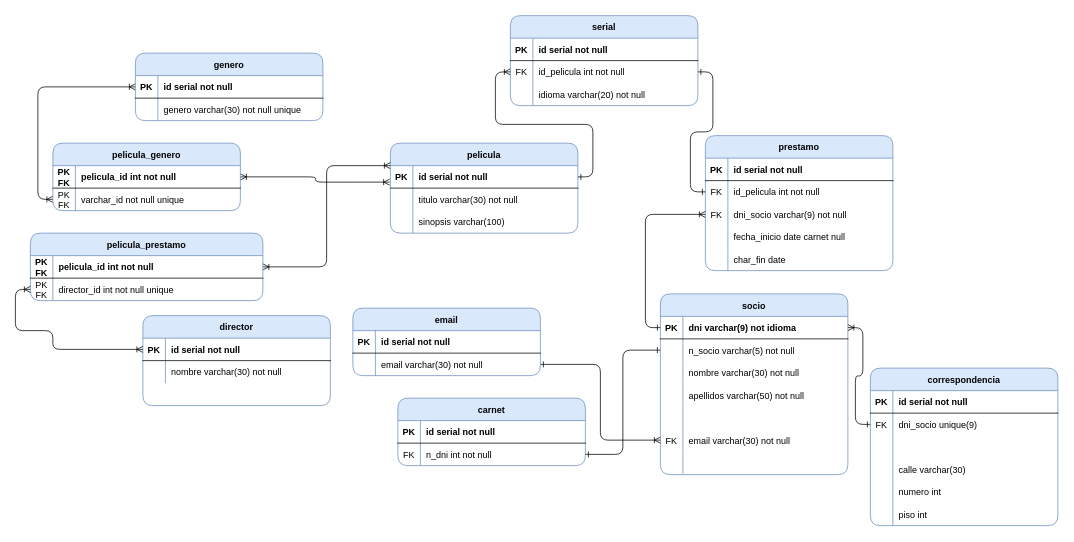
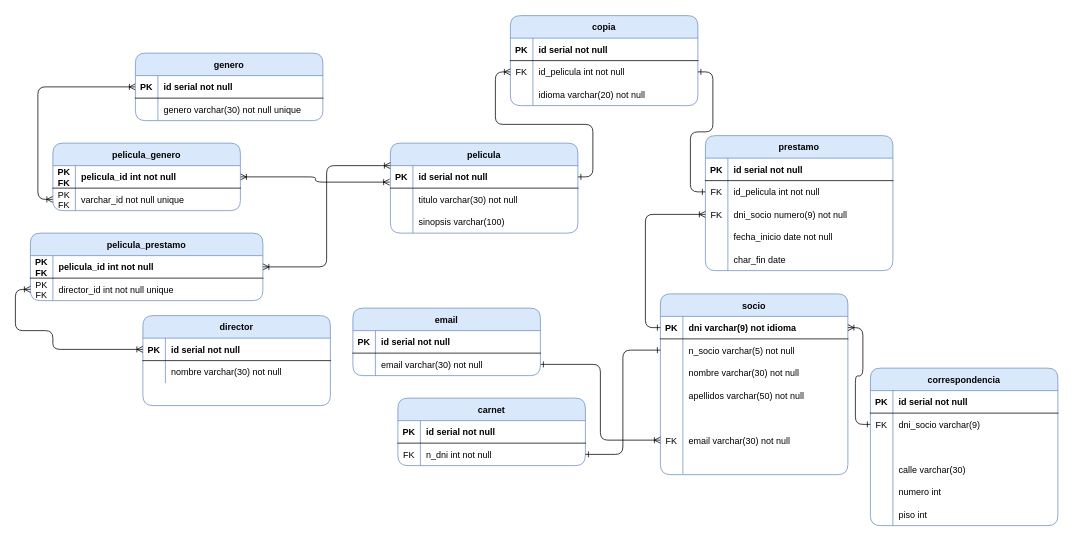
node "serial": label "serial" -> "copia"
node "dni_socio varchar(9) not null": label "dni_socio varchar(9) not null" -> "dni_socio numero(9) not null"
node "fecha_inicio date carnet null": label "fecha_inicio date carnet null" -> "fecha_inicio date not null"
node "dni_socio unique(9)": label "dni_socio unique(9)" -> "dni_socio varchar(9)"
